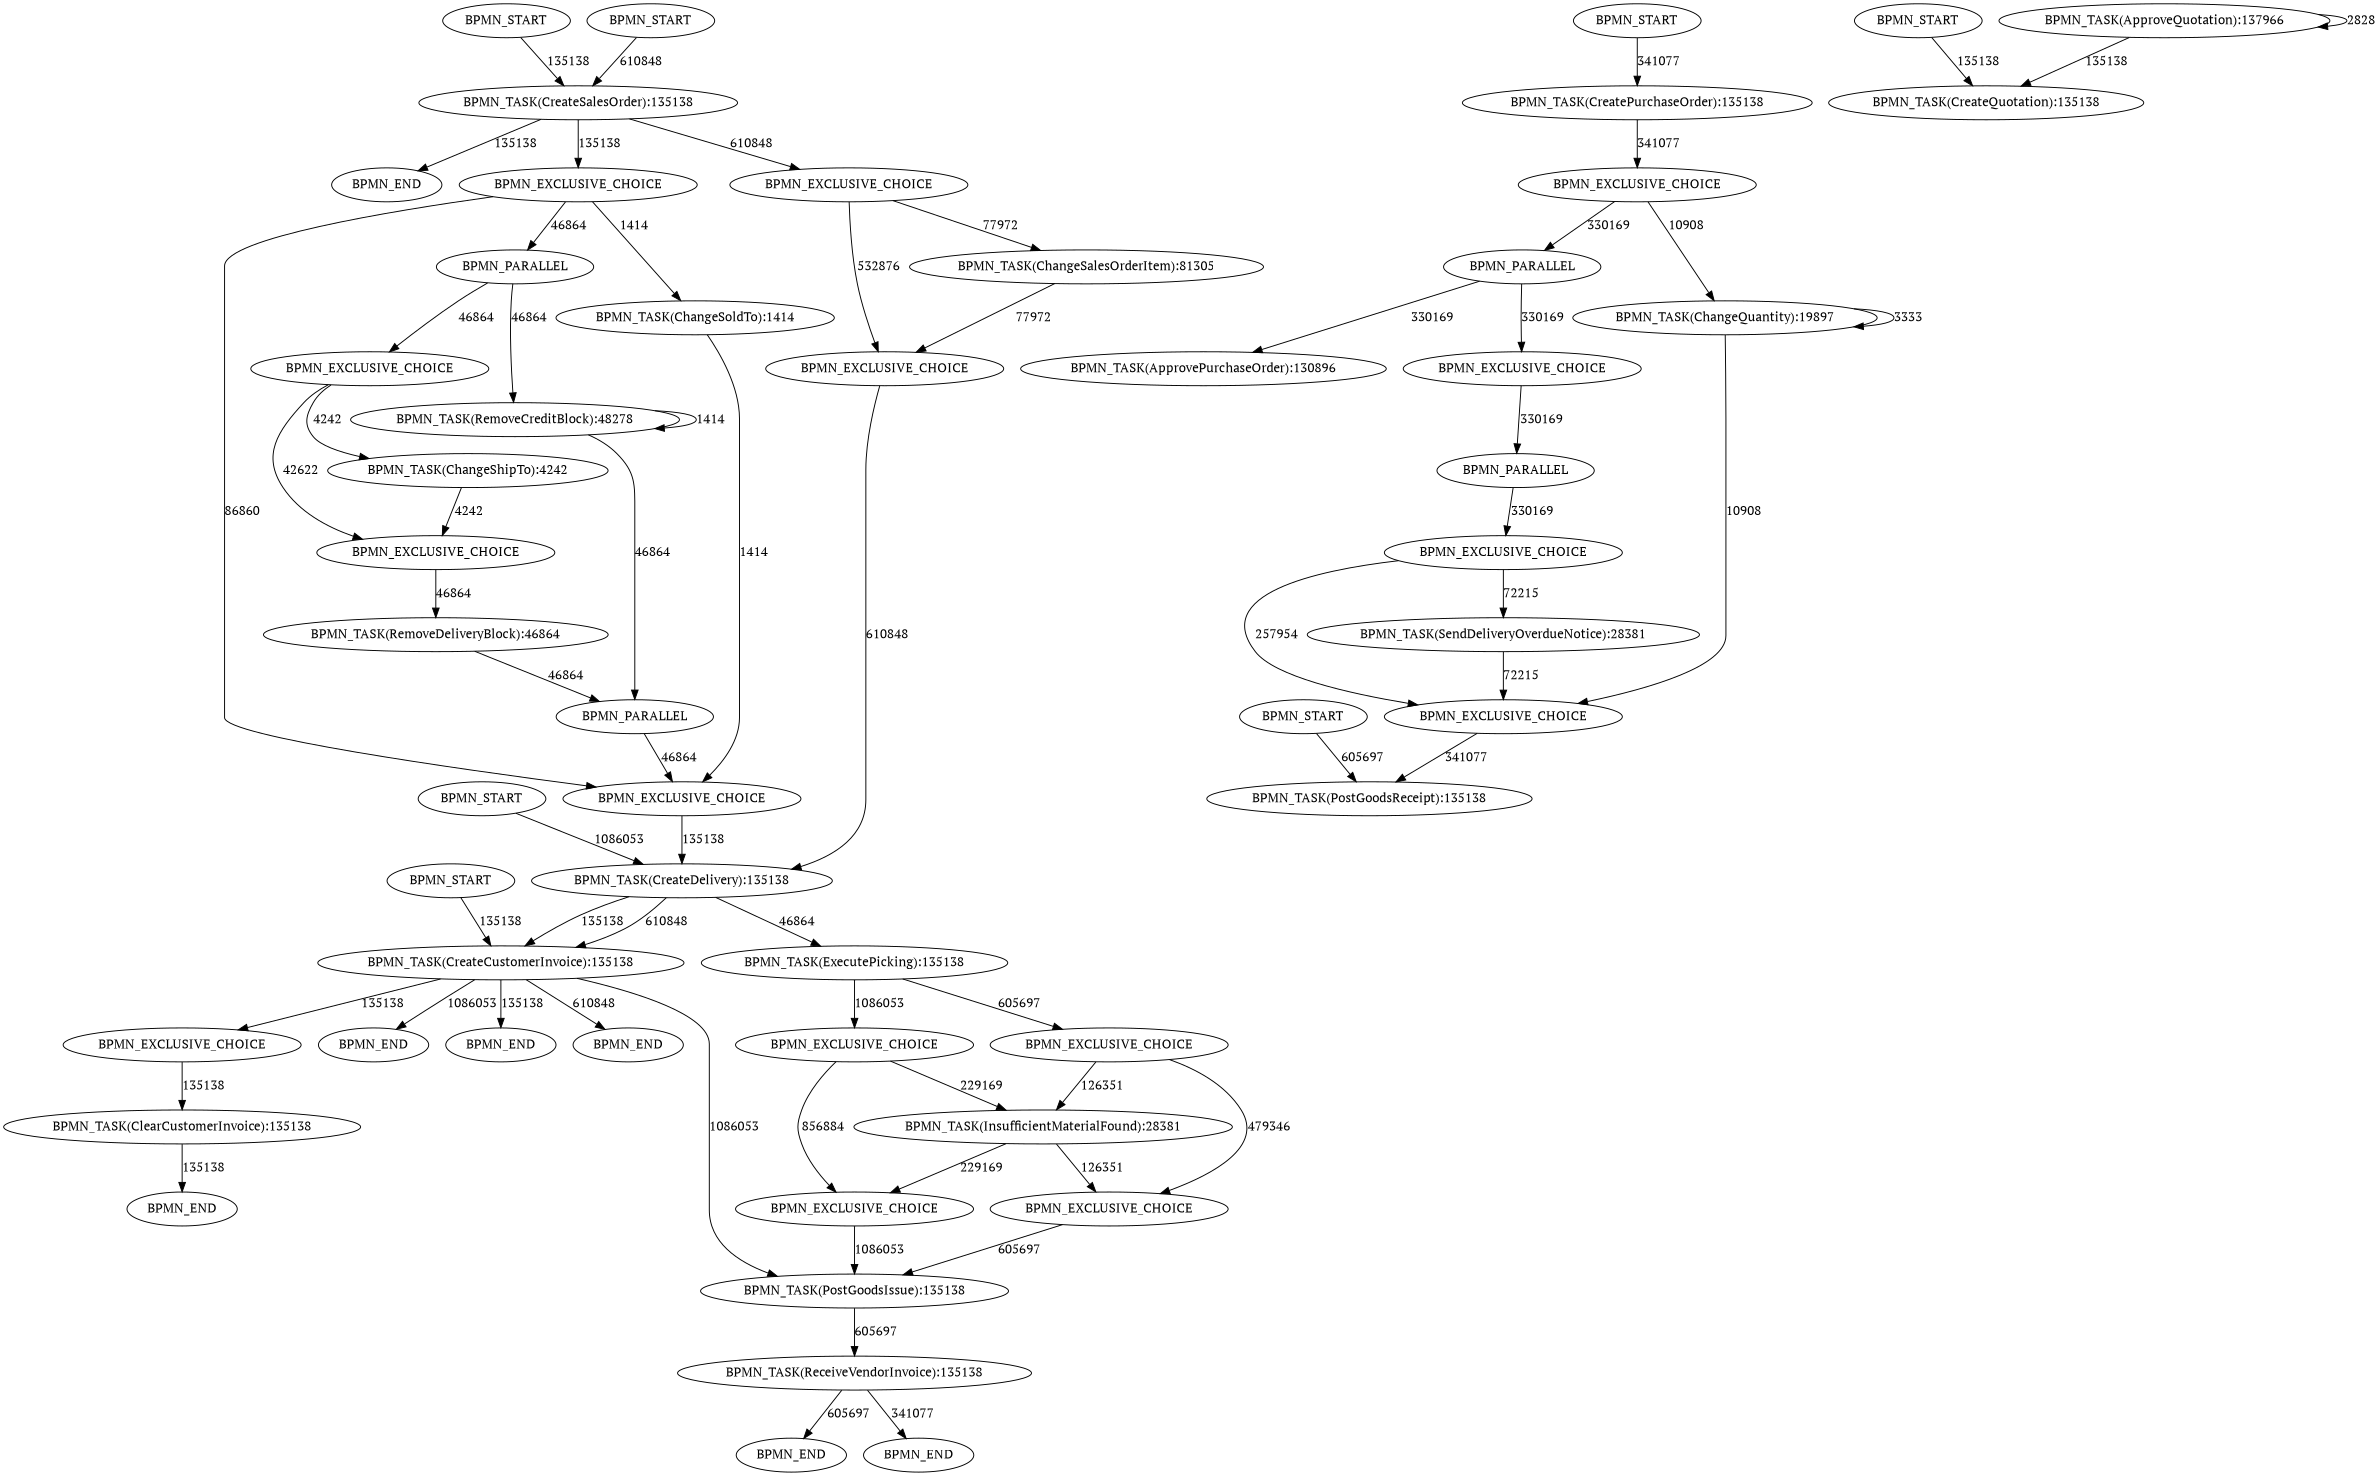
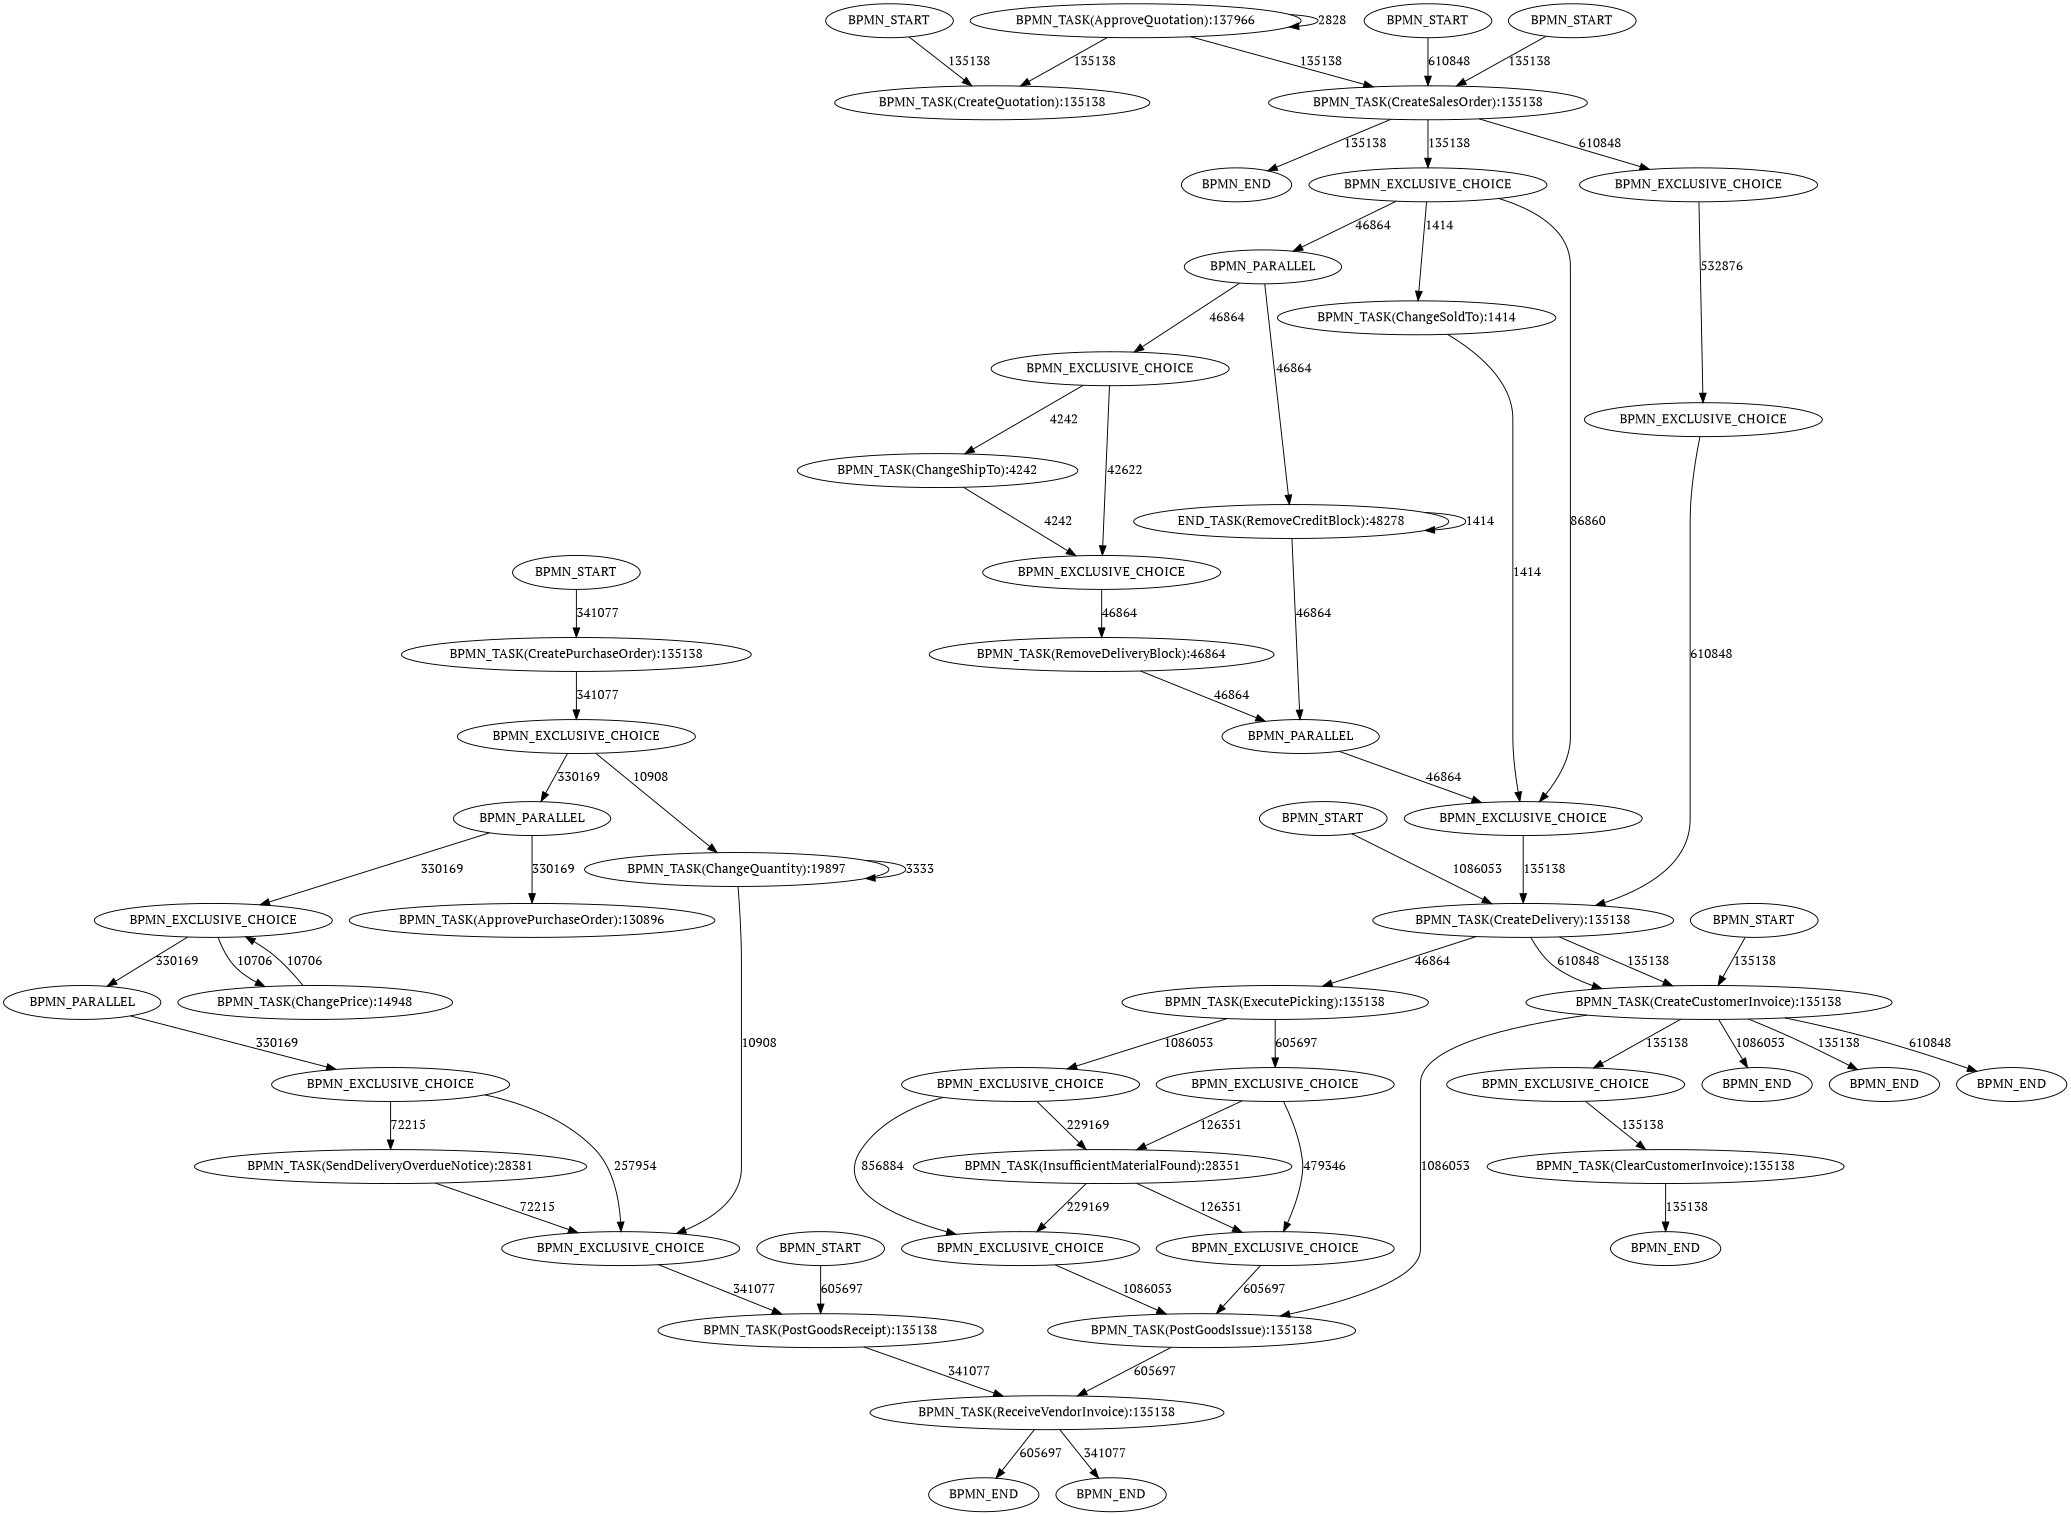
edge "BPMN_TASK(ApproveQuotation):137966" -> "BPMN_TASK(CreateSalesOrder):135138": added, label "135138"
node "BPMN_TASK(ChangeSalesOrderItem):81305": removed
node "BPMN_TASK(RemoveCreditBlock):48278": label "BPMN_TASK(RemoveCreditBlock):48278" -> "END_TASK(RemoveCreditBlock):48278"
node "BPMN_TASK(ChangePrice):14948": added
node "BPMN_TASK(InsufficientMaterialFound):28381": label "BPMN_TASK(InsufficientMaterialFound):28381" -> "BPMN_TASK(InsufficientMaterialFound):28351"
edge "BPMN_TASK(PostGoodsReceipt):135138" -> "BPMN_TASK(ReceiveVendorInvoice):135138": added, label "341077"
